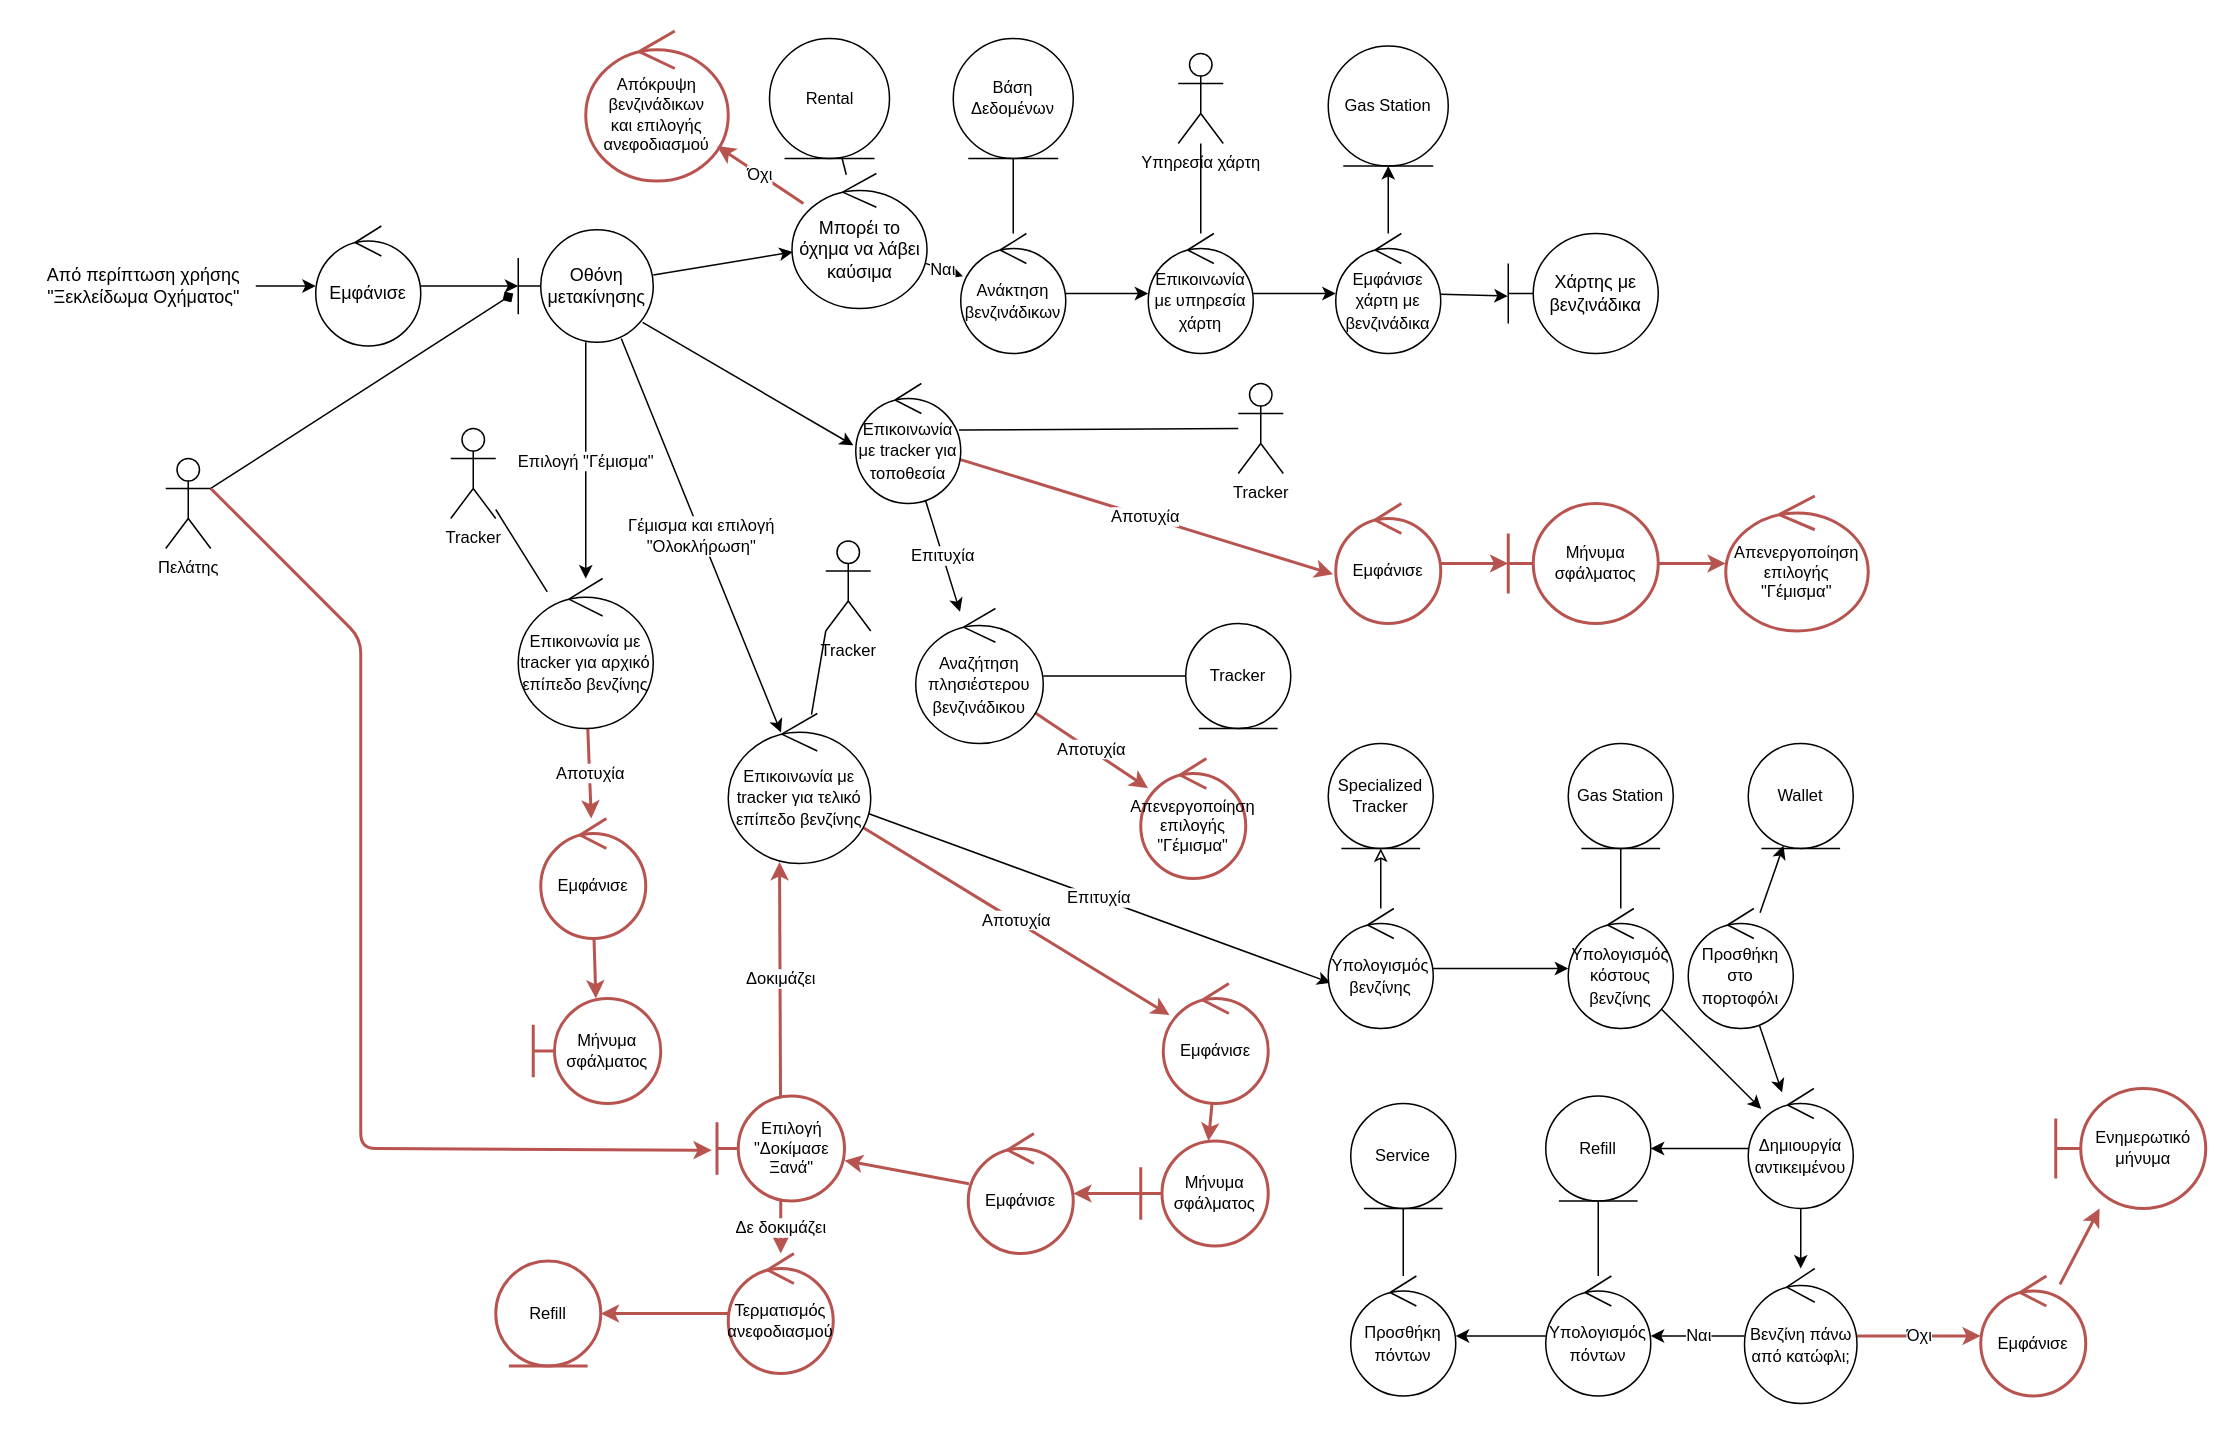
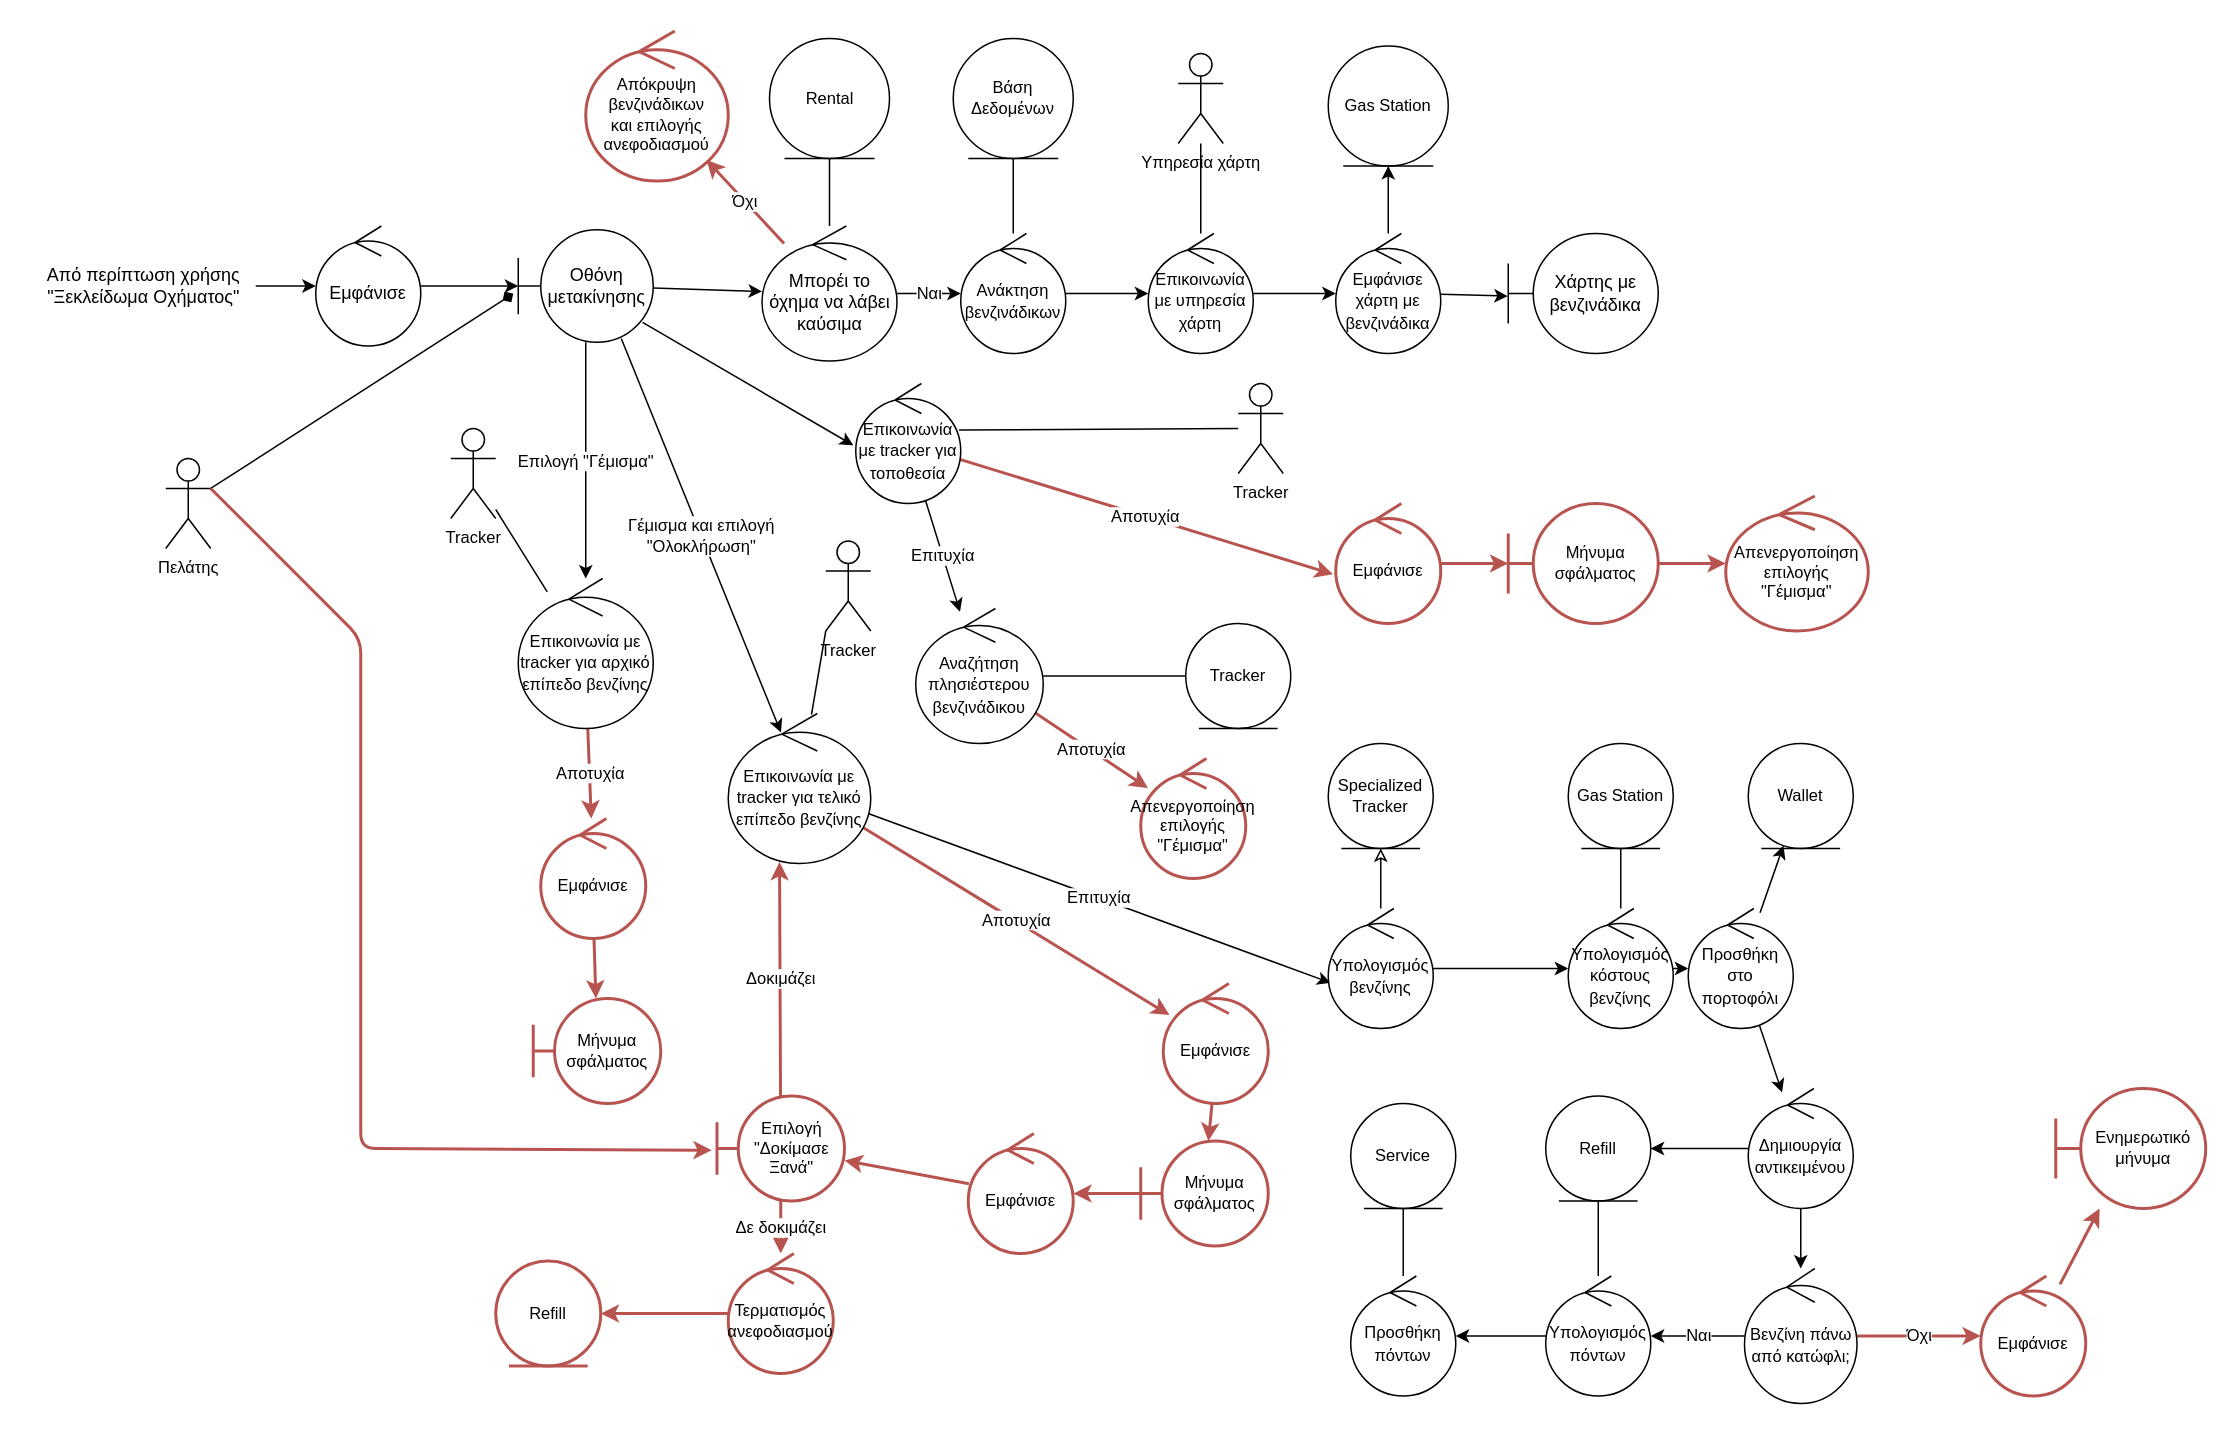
node "Μπορέι το όχημα να λάβει καύσιμα": moved (860, 241) -> (830, 293)
edge "Υπολογισμός κόστους βενζίνης" -> "Δημιουργία αντικειμένου": now "Υπολογισμός κόστους βενζίνης" -> "Προσθήκη στο πορτοφόλι"
